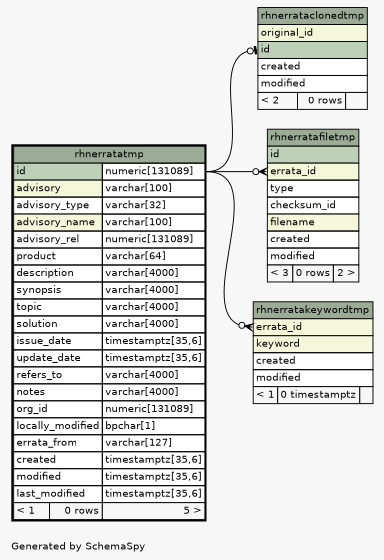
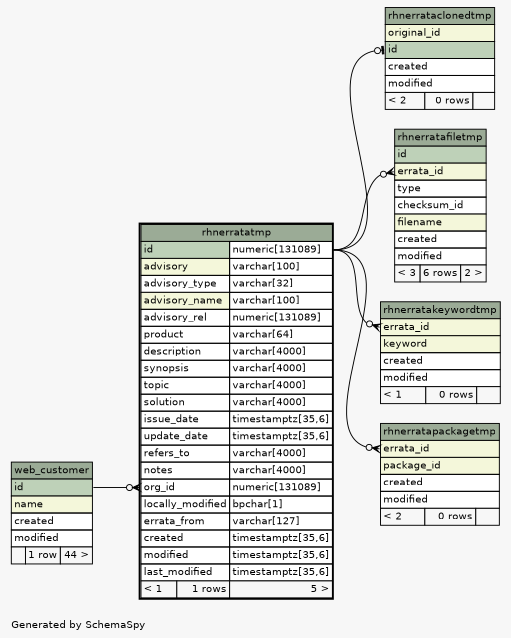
node "rhnerratafiletmp": text "0 rows" -> "6 rows"
node "rhnerratakeywordtmp": text "0 timestamptz" -> "0 rows"
node "rhnerratapackagetmp": added
node "rhnerratatmp": text "0 rows" -> "1 rows"
node "web_customer": added
